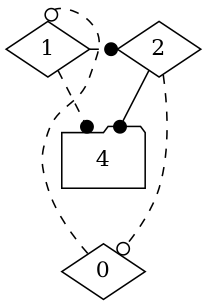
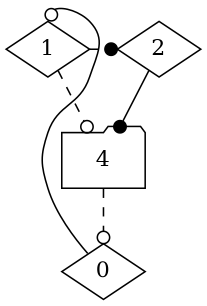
edge "1" -> "4": arrowhead dot -> odot
edge "0" -> "1": style dashed -> solid
edge "2" -> "0": now "4" -> "0"
